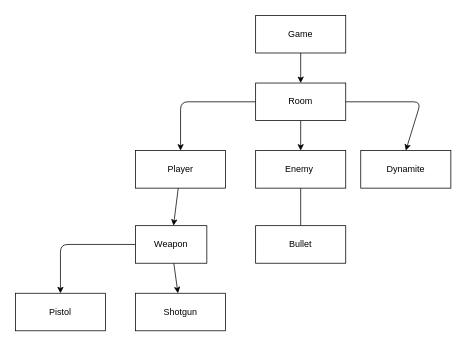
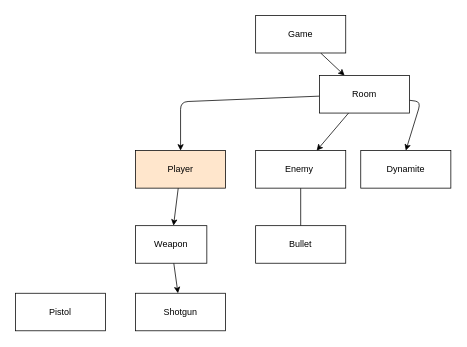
node "Room": moved (300, 102) -> (364, 94)
node "Player": fillcolor #ffffff -> #ffe6cc
edge "Weapon" -> "Pistol": removed
